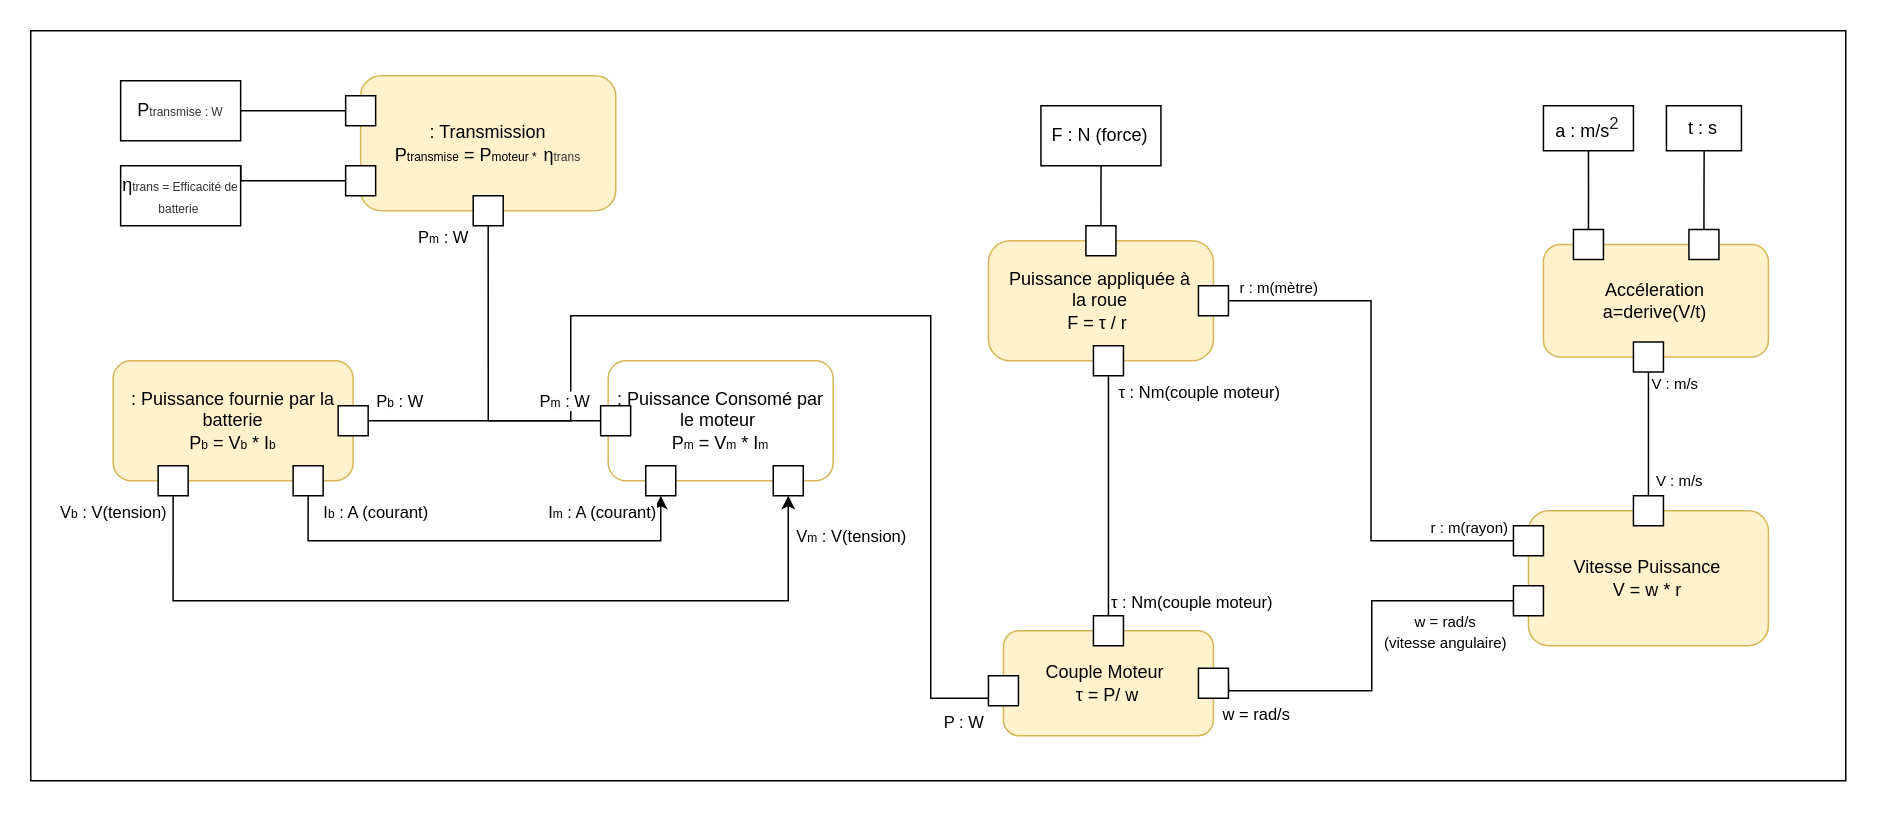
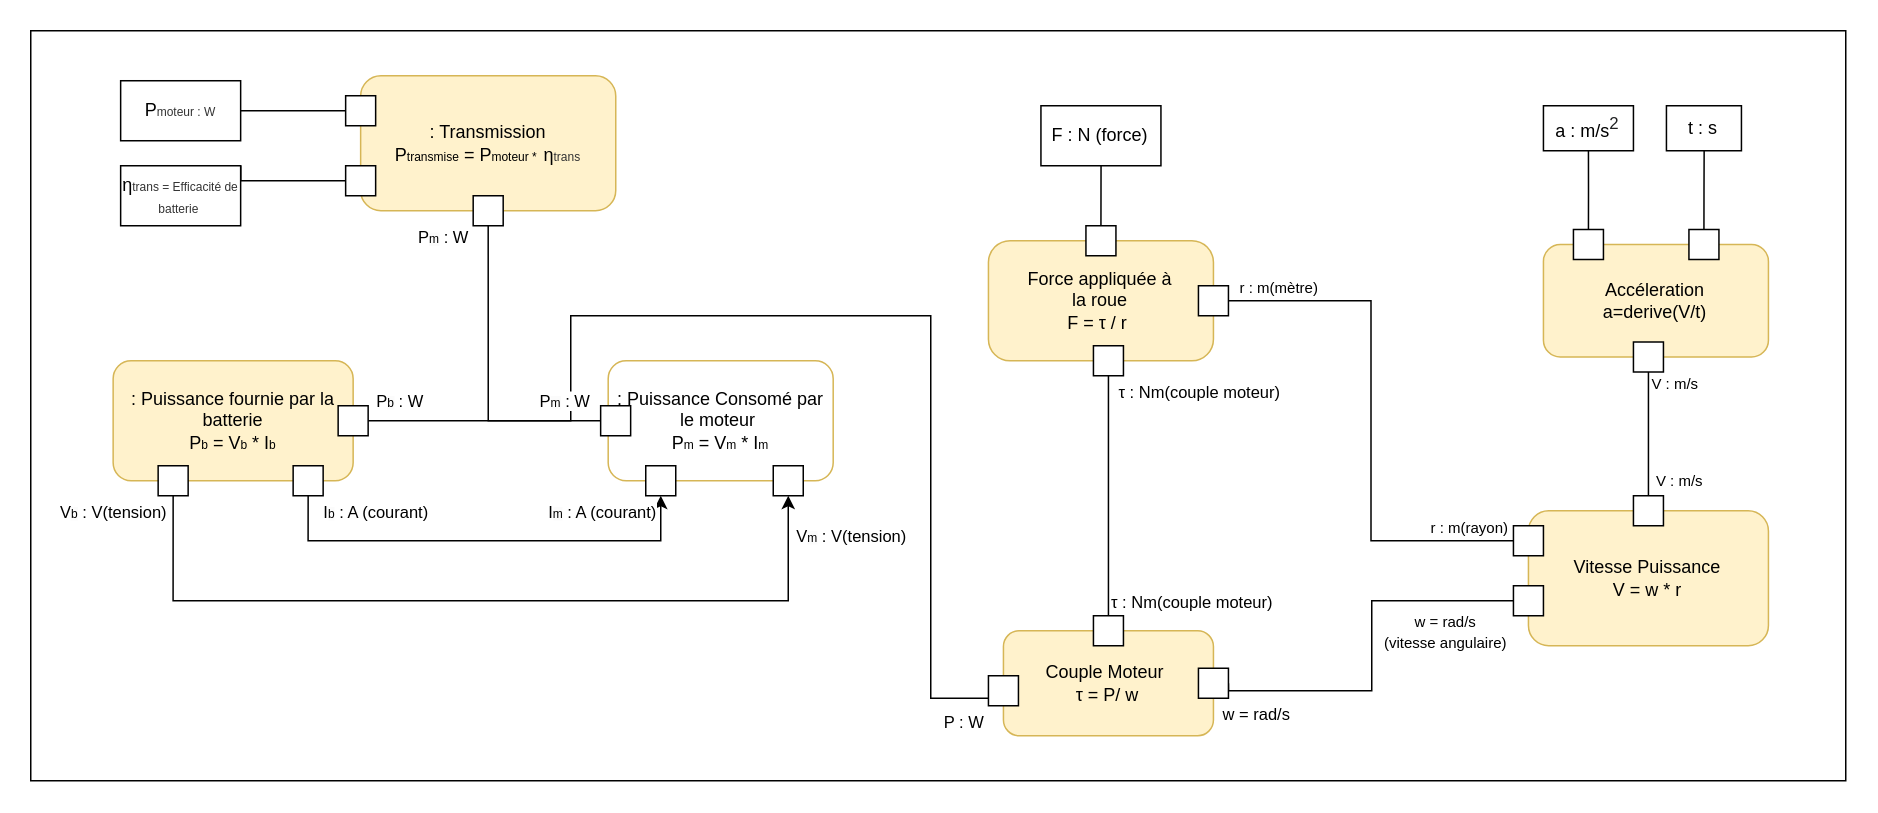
node "Ptransmise : W": label "Ptransmise : W" -> "Pmoteur : W"
node "Puissance appliquée à la roue F = τ / r": label "Puissance appliquée à la roue F = τ / r" -> "Force appliquée à la roue F = τ / r"
